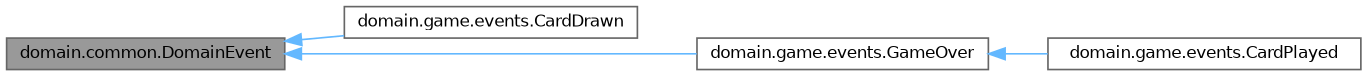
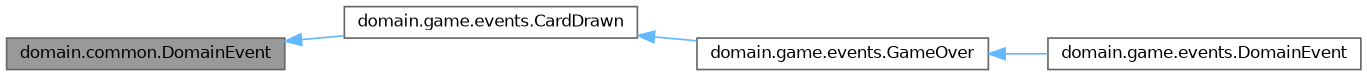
edge "domain.game.events.GameOver" -> "domain.common.DomainEvent": now "domain.game.events.GameOver" -> "domain.game.events.CardDrawn"
node "domain.game.events.CardPlayed": label "domain.game.events.CardPlayed" -> "domain.game.events.DomainEvent"
